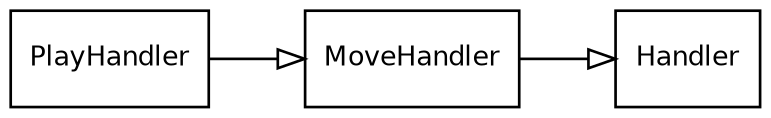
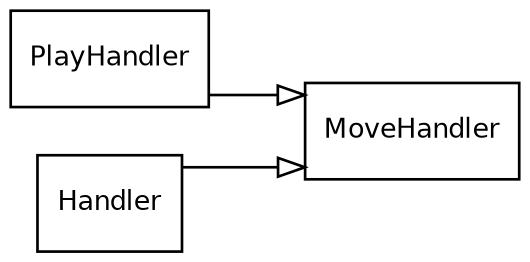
edge "MoveHandler" -> "Handler": reversed
